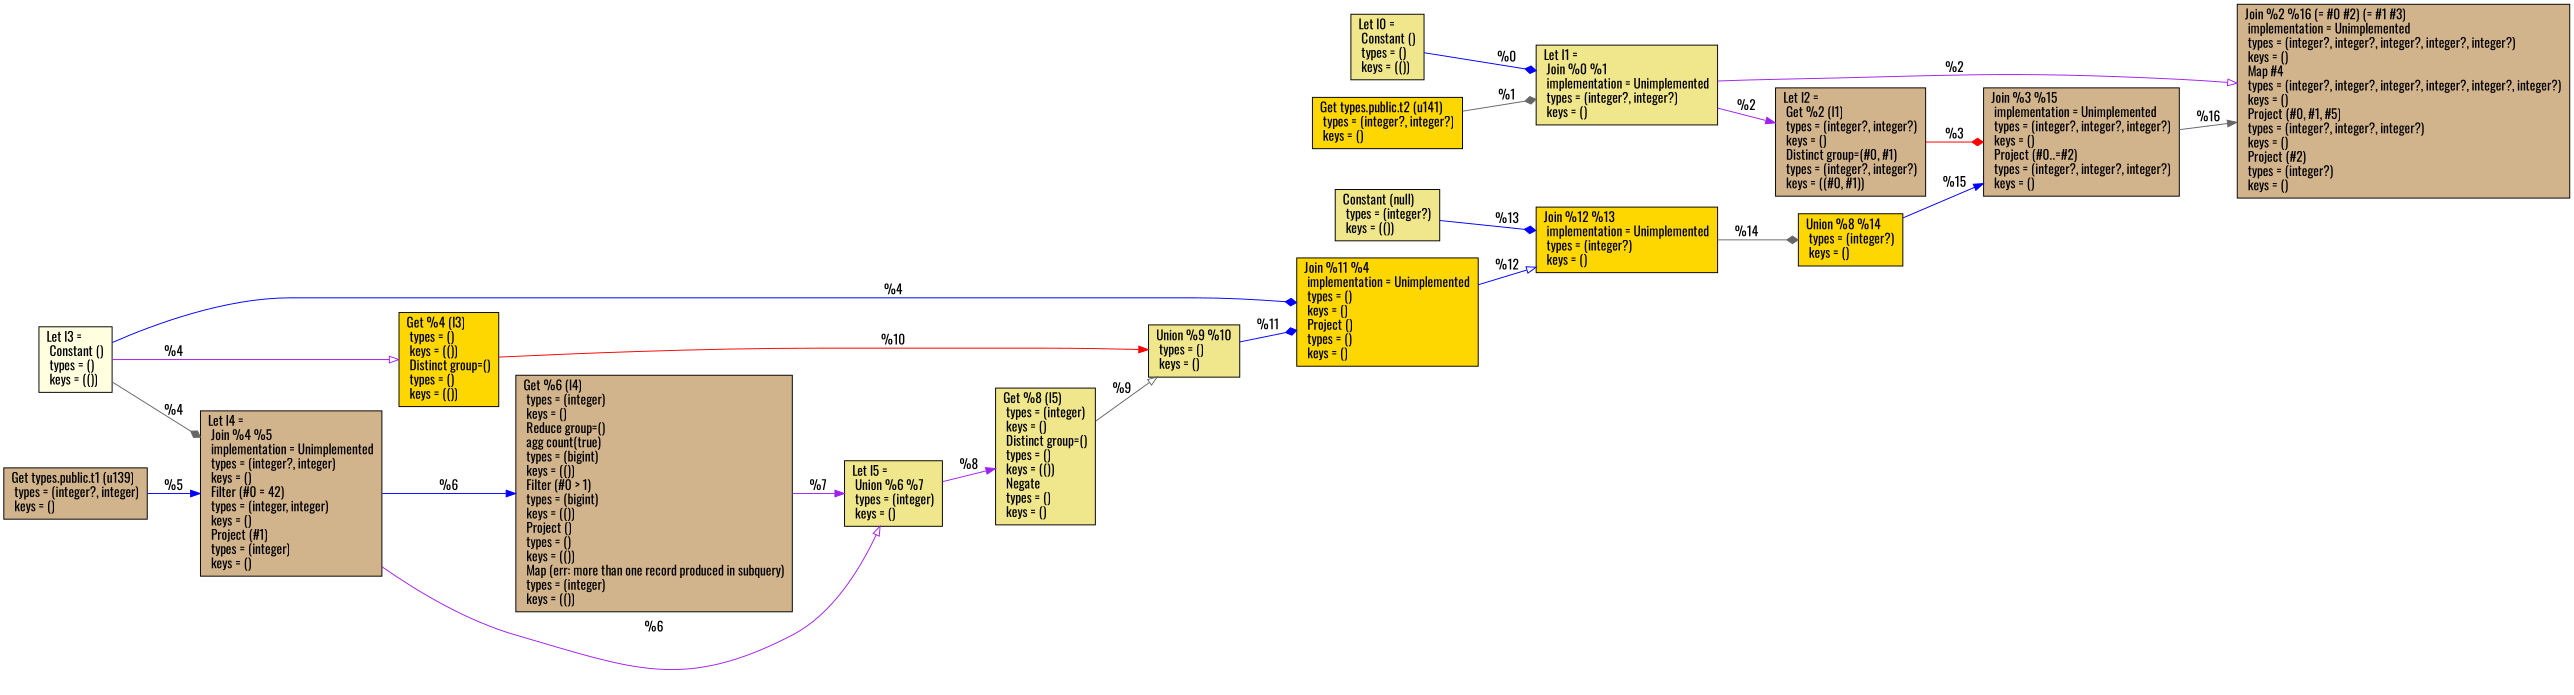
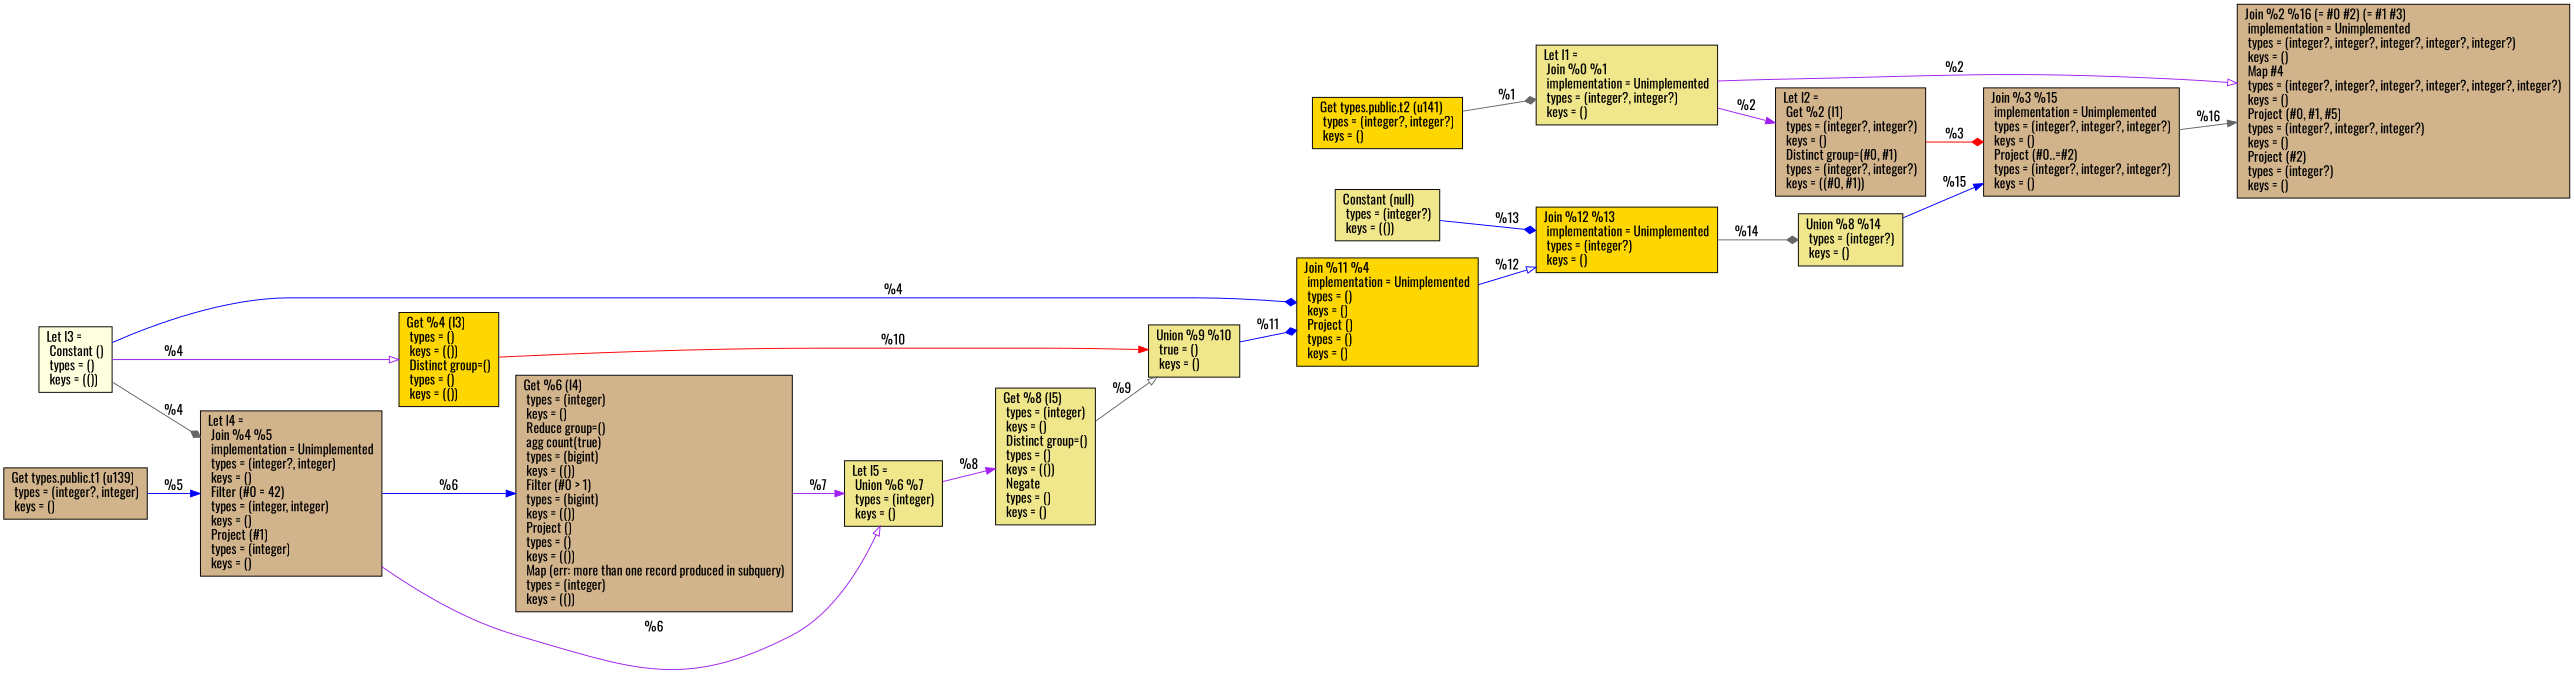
node "Let l0 = Constant () types = () keys = (())": removed
node "Union %8 %14 types = (integer?) keys = ()": fillcolor gold -> khaki
node "Union %9 %10 types = () keys = ()": label "Union %9 %10 types = () keys = ()" -> "Union %9 %10 true = () keys = ()"
